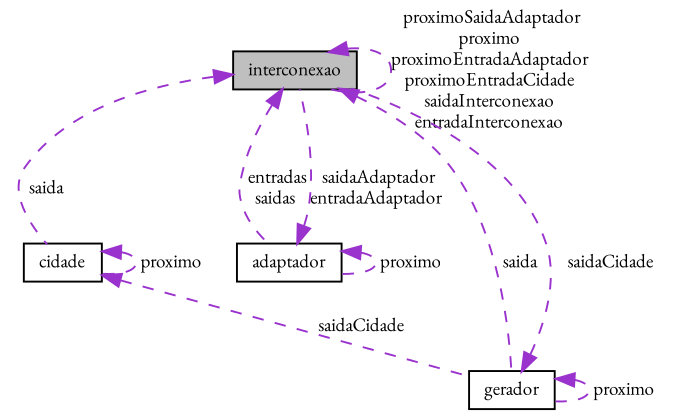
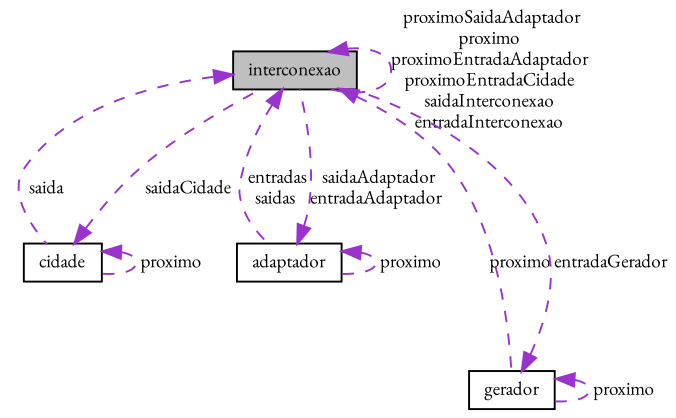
edge "gerador" -> "interconexao": label " saida" -> " proximo"
edge "interconexao" -> "gerador": label " saidaCidade" -> " entradaGerador"
edge "gerador" -> "cidade": now "interconexao" -> "cidade"
